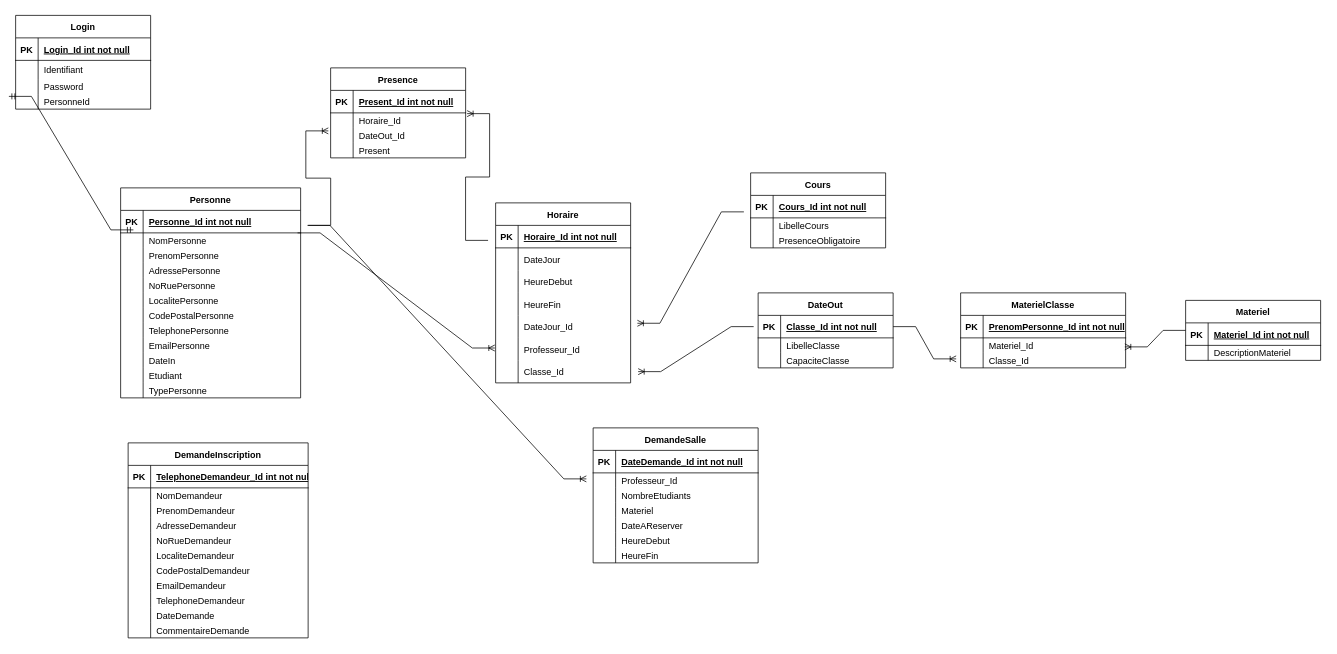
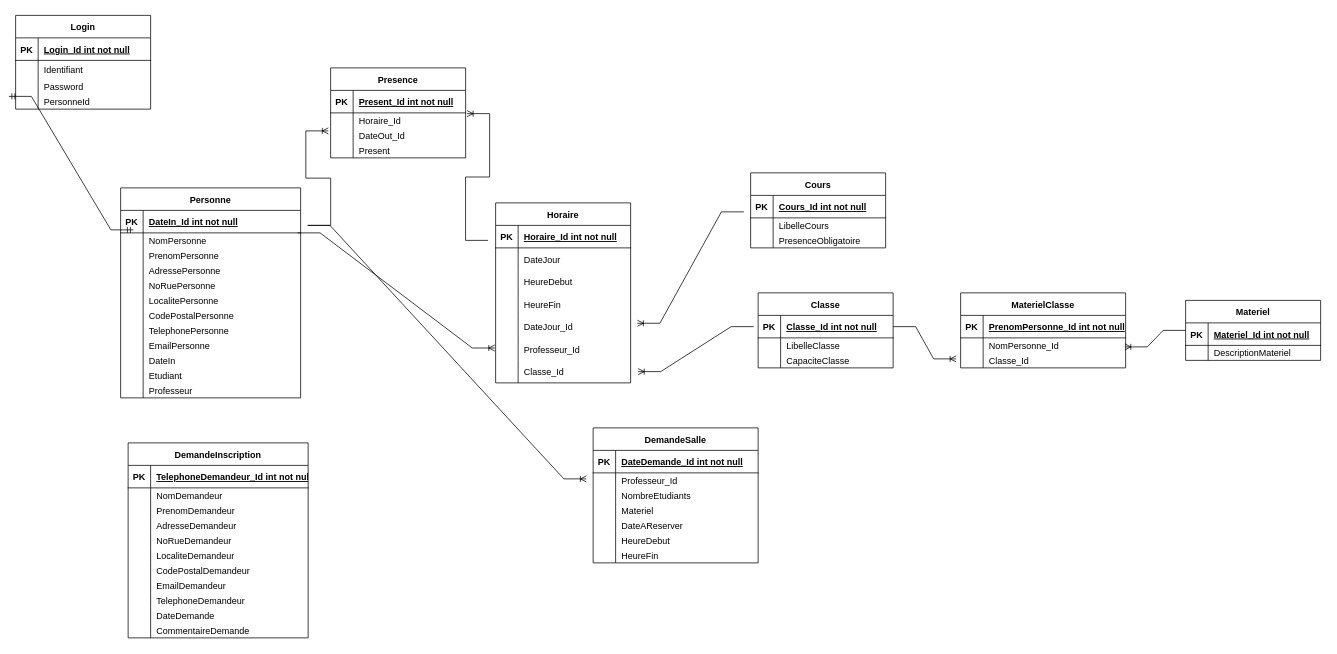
node "Personne_Id int not null": label "Personne_Id int not null" -> "DateIn_Id int not null"
node "DateOut": label "DateOut" -> "Classe"
node "Materiel_Id": label "Materiel_Id" -> "NomPersonne_Id"
node "TypePersonne": label "TypePersonne" -> "Professeur"
